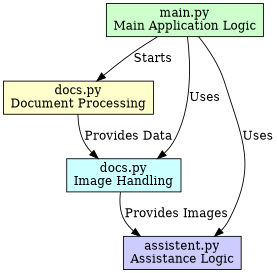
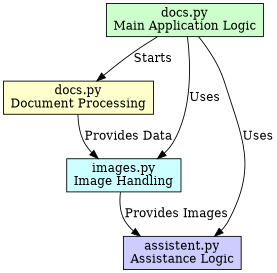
node "main.py Main Application Logic": label "main.py Main Application Logic" -> "docs.py Main Application Logic"
node "docs.py Image Handling": label "docs.py Image Handling" -> "images.py Image Handling"
